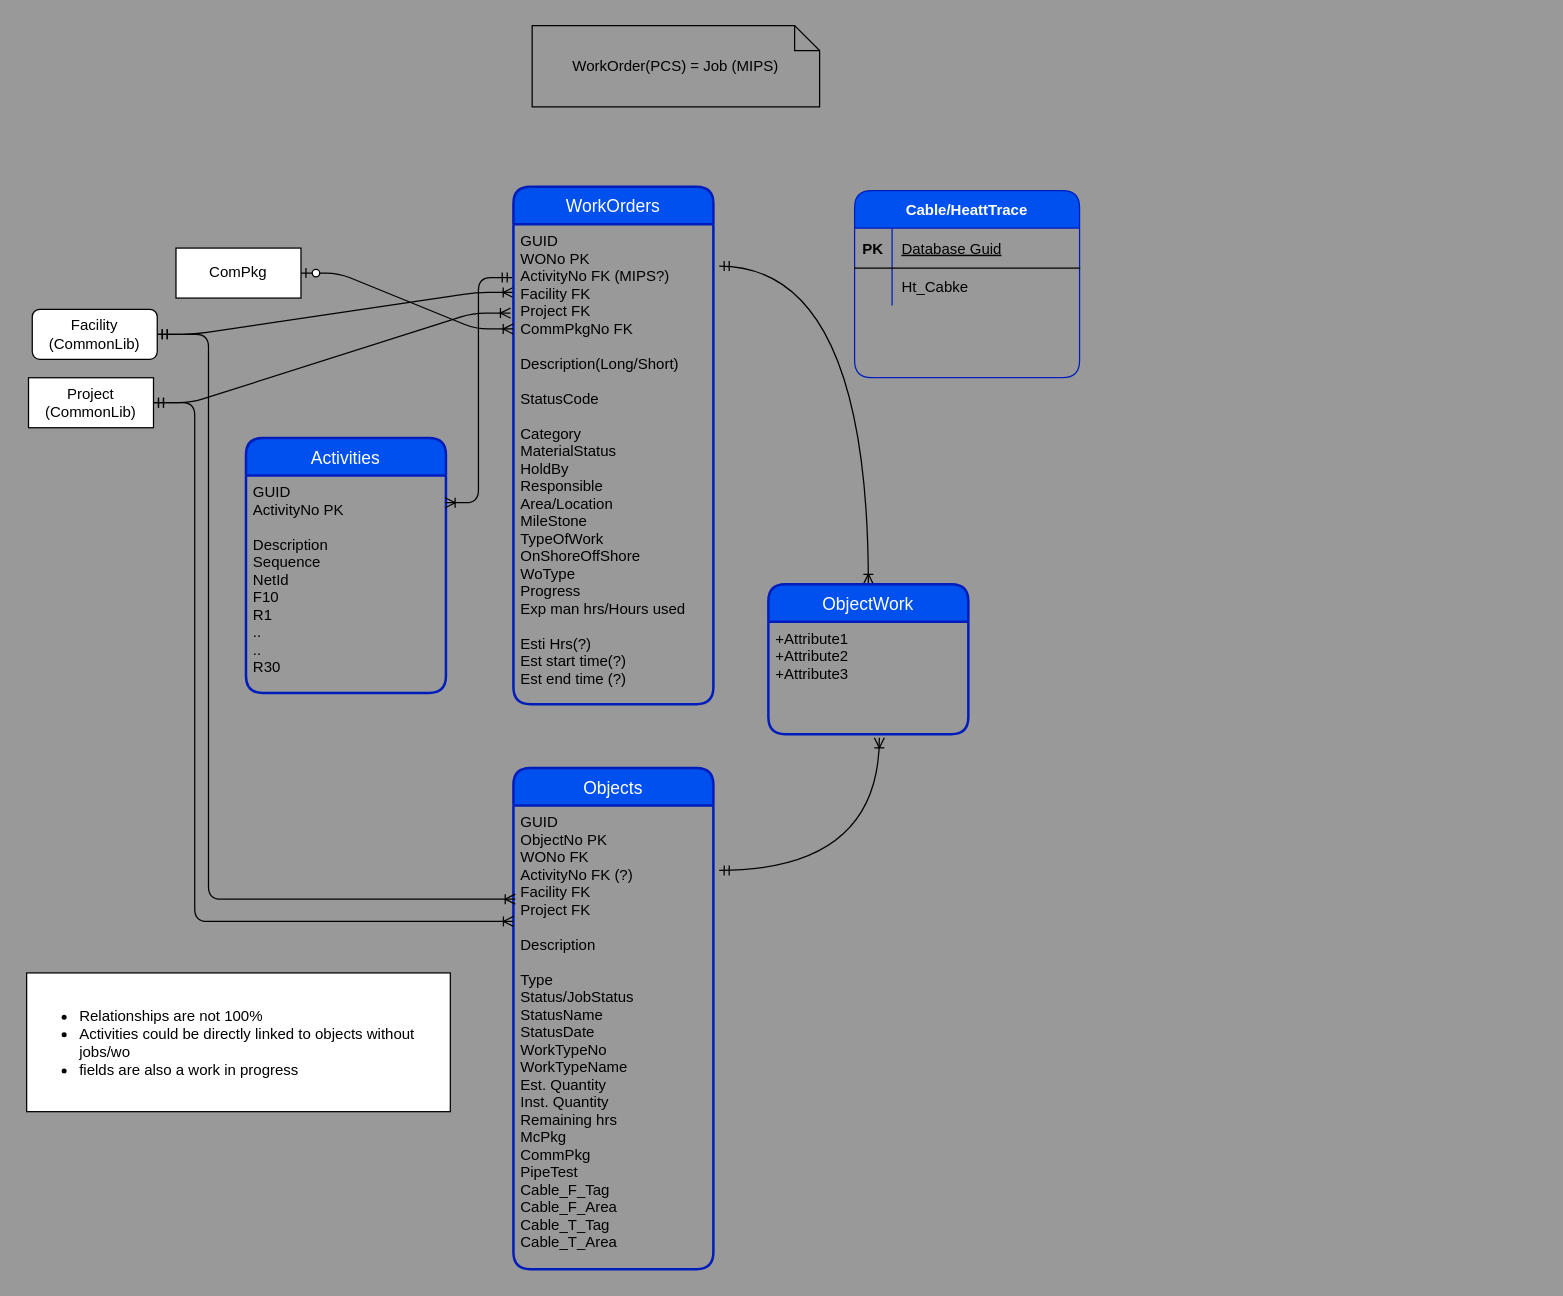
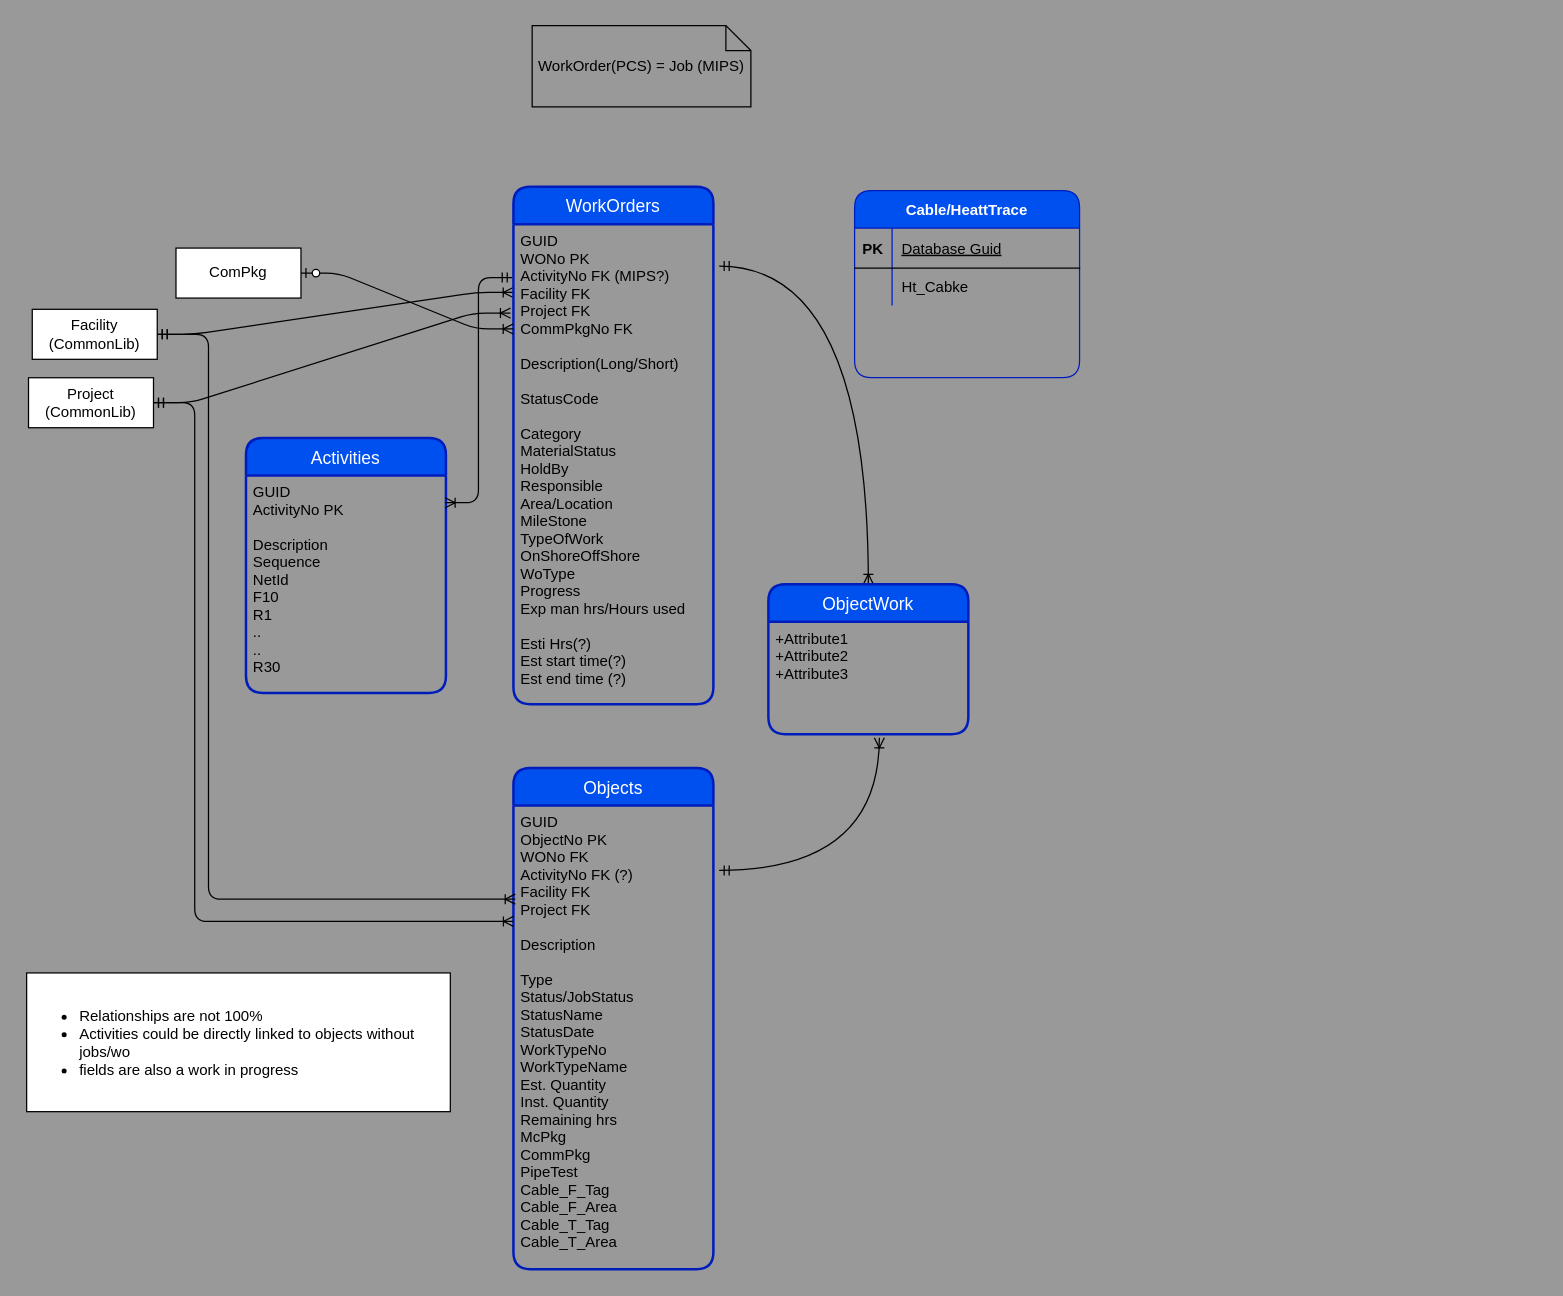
node "WorkOrder(PCS) = Job (MIPS)": size 288x81 -> 219x81
node "Facility (CommonLib)": shape rounded rectangle -> rectangle
